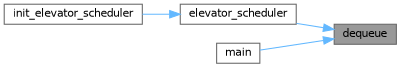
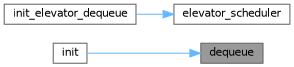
node "init_elevator_scheduler": label "init_elevator_scheduler" -> "init_elevator_dequeue"
edge "elevator_scheduler" -> "dequeue": removed
node "main": label "main" -> "init"
